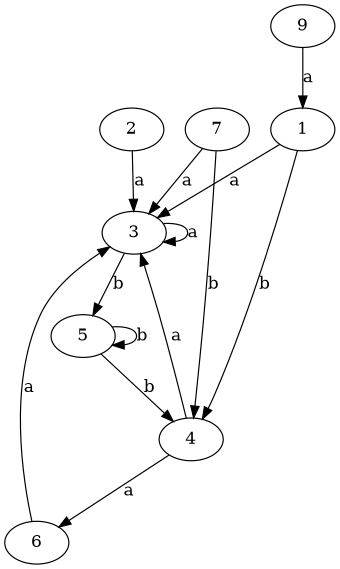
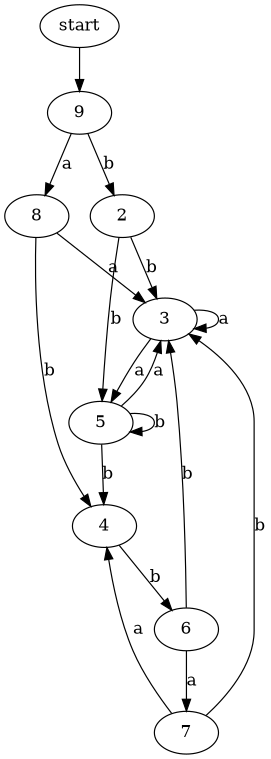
node "start": added
node "1": label "1" -> "8"
edge "9" -> "2": added, label "b"
edge "2" -> "3": label "a" -> "b"
edge "7" -> "3": label "a" -> "b"
edge "3" -> "5": label "b" -> "a"
edge "7" -> "4": label "b" -> "a"
edge "2" -> "5": added, label "b"
edge "4" -> "3": now "5" -> "3"
edge "6" -> "3": label "a" -> "b"
edge "4" -> "6": label "a" -> "b"
edge "6" -> "7": added, label "a"
